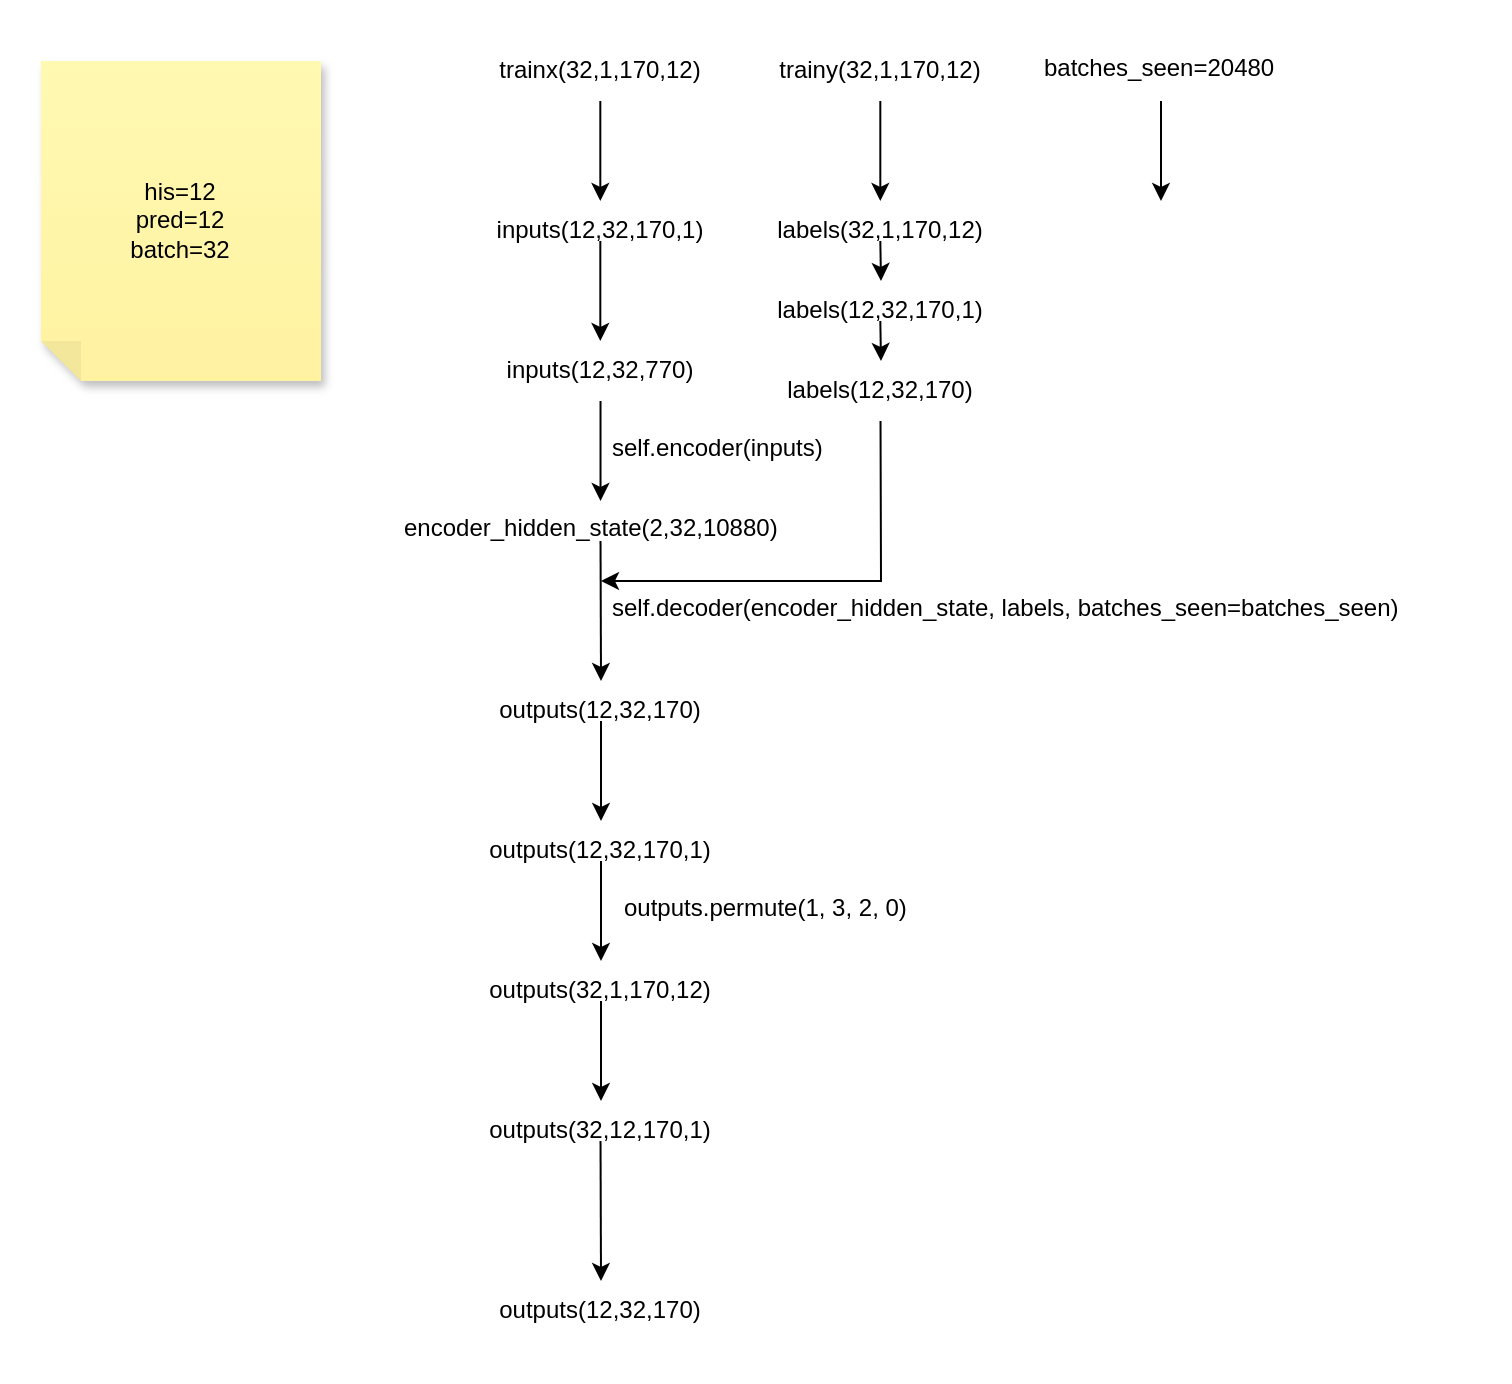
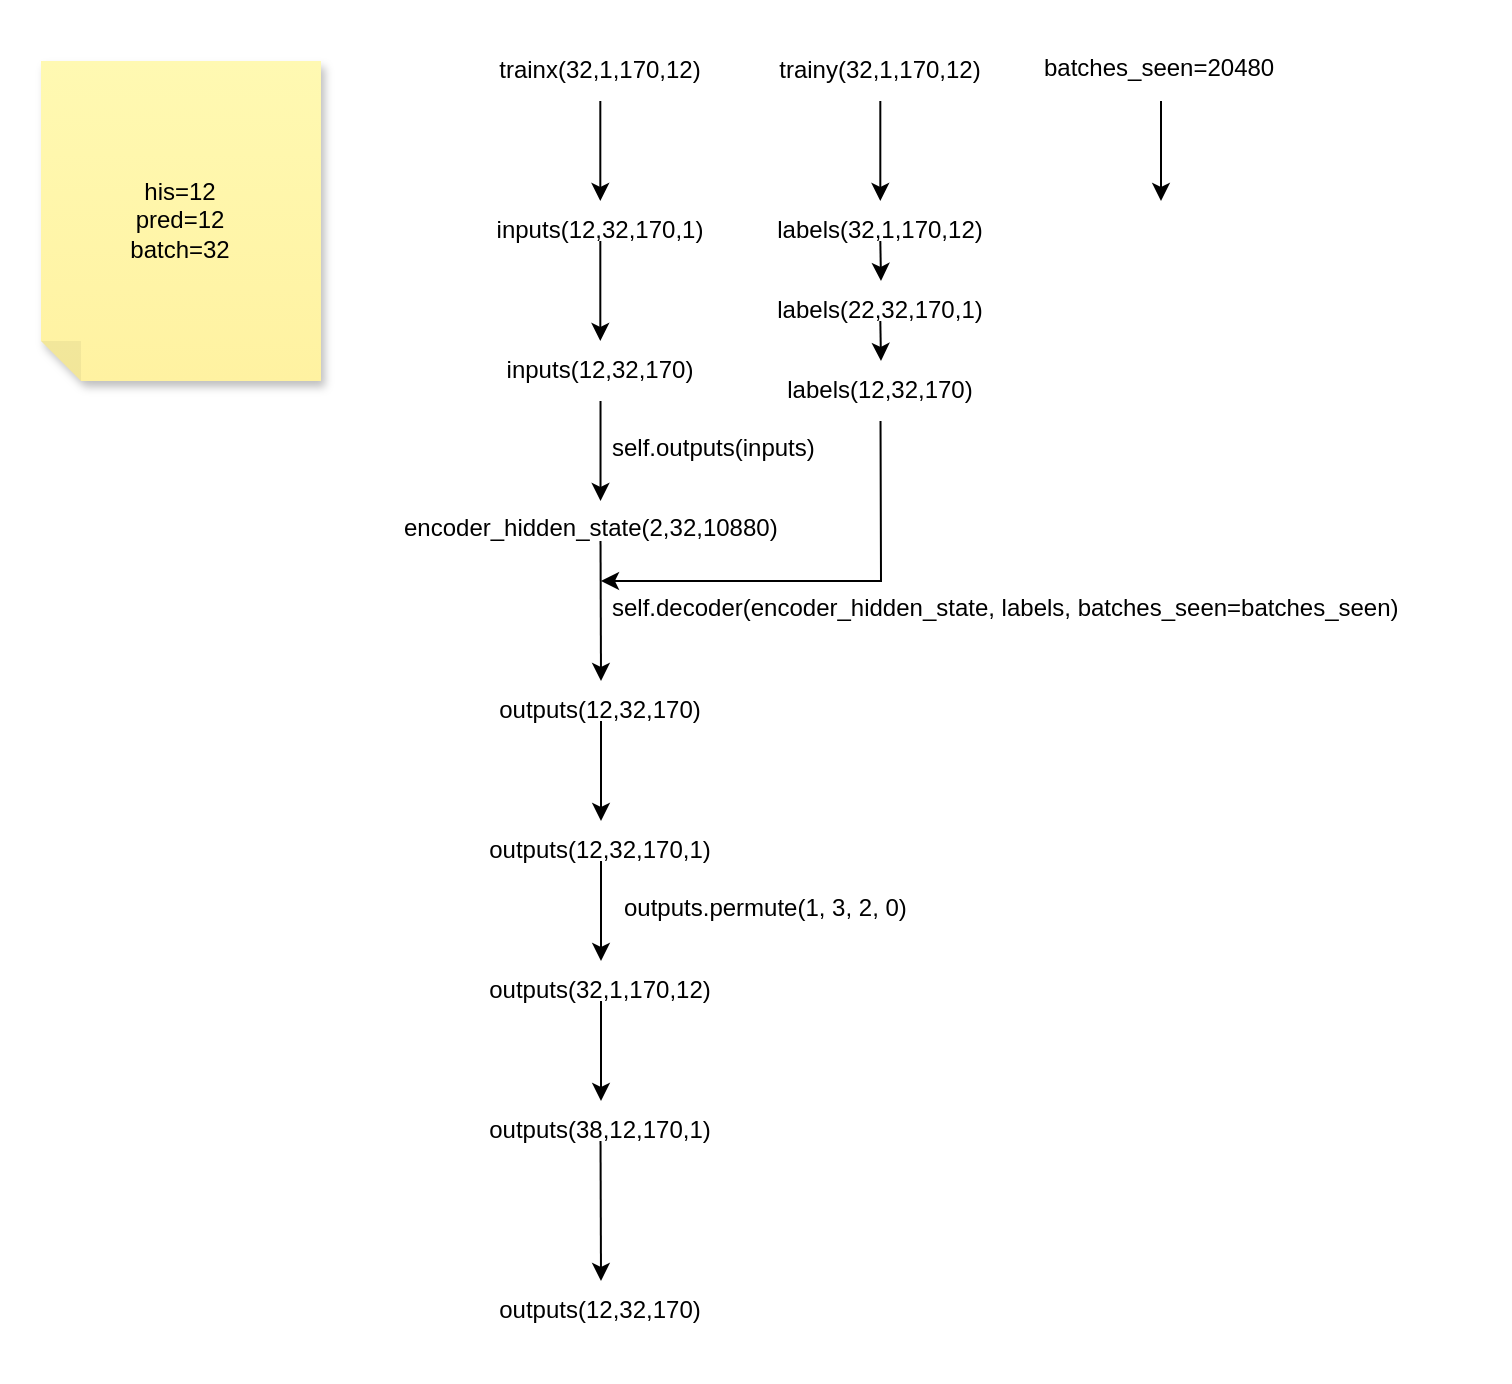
node "labels(12,32,170,1)": label "labels(12,32,170,1)" -> "labels(22,32,170,1)"
node "inputs(12,32,770)": label "inputs(12,32,770)" -> "inputs(12,32,170)"
node "self.encoder(inputs)": label "self.encoder(inputs)" -> "self.outputs(inputs)"
node "outputs(32,12,170,1)": label "outputs(32,12,170,1)" -> "outputs(38,12,170,1)"
